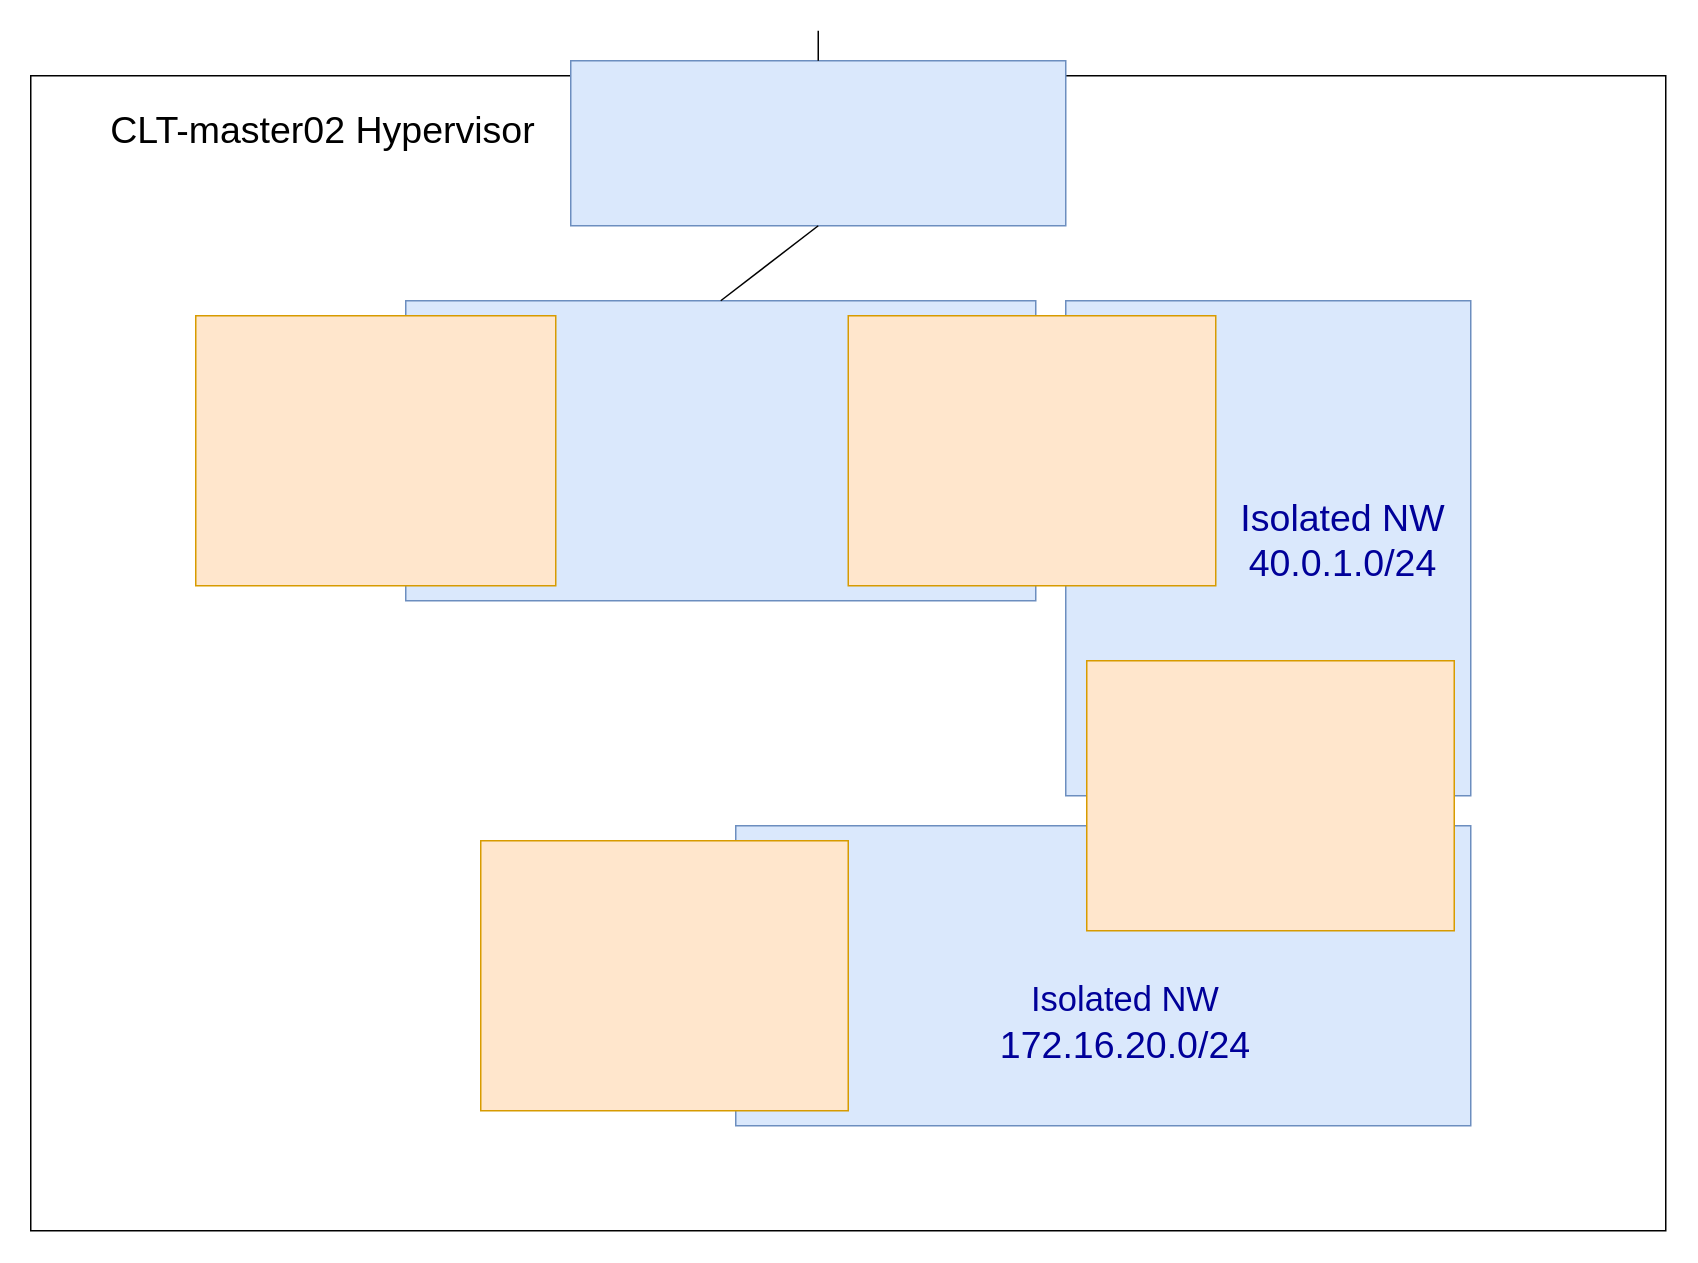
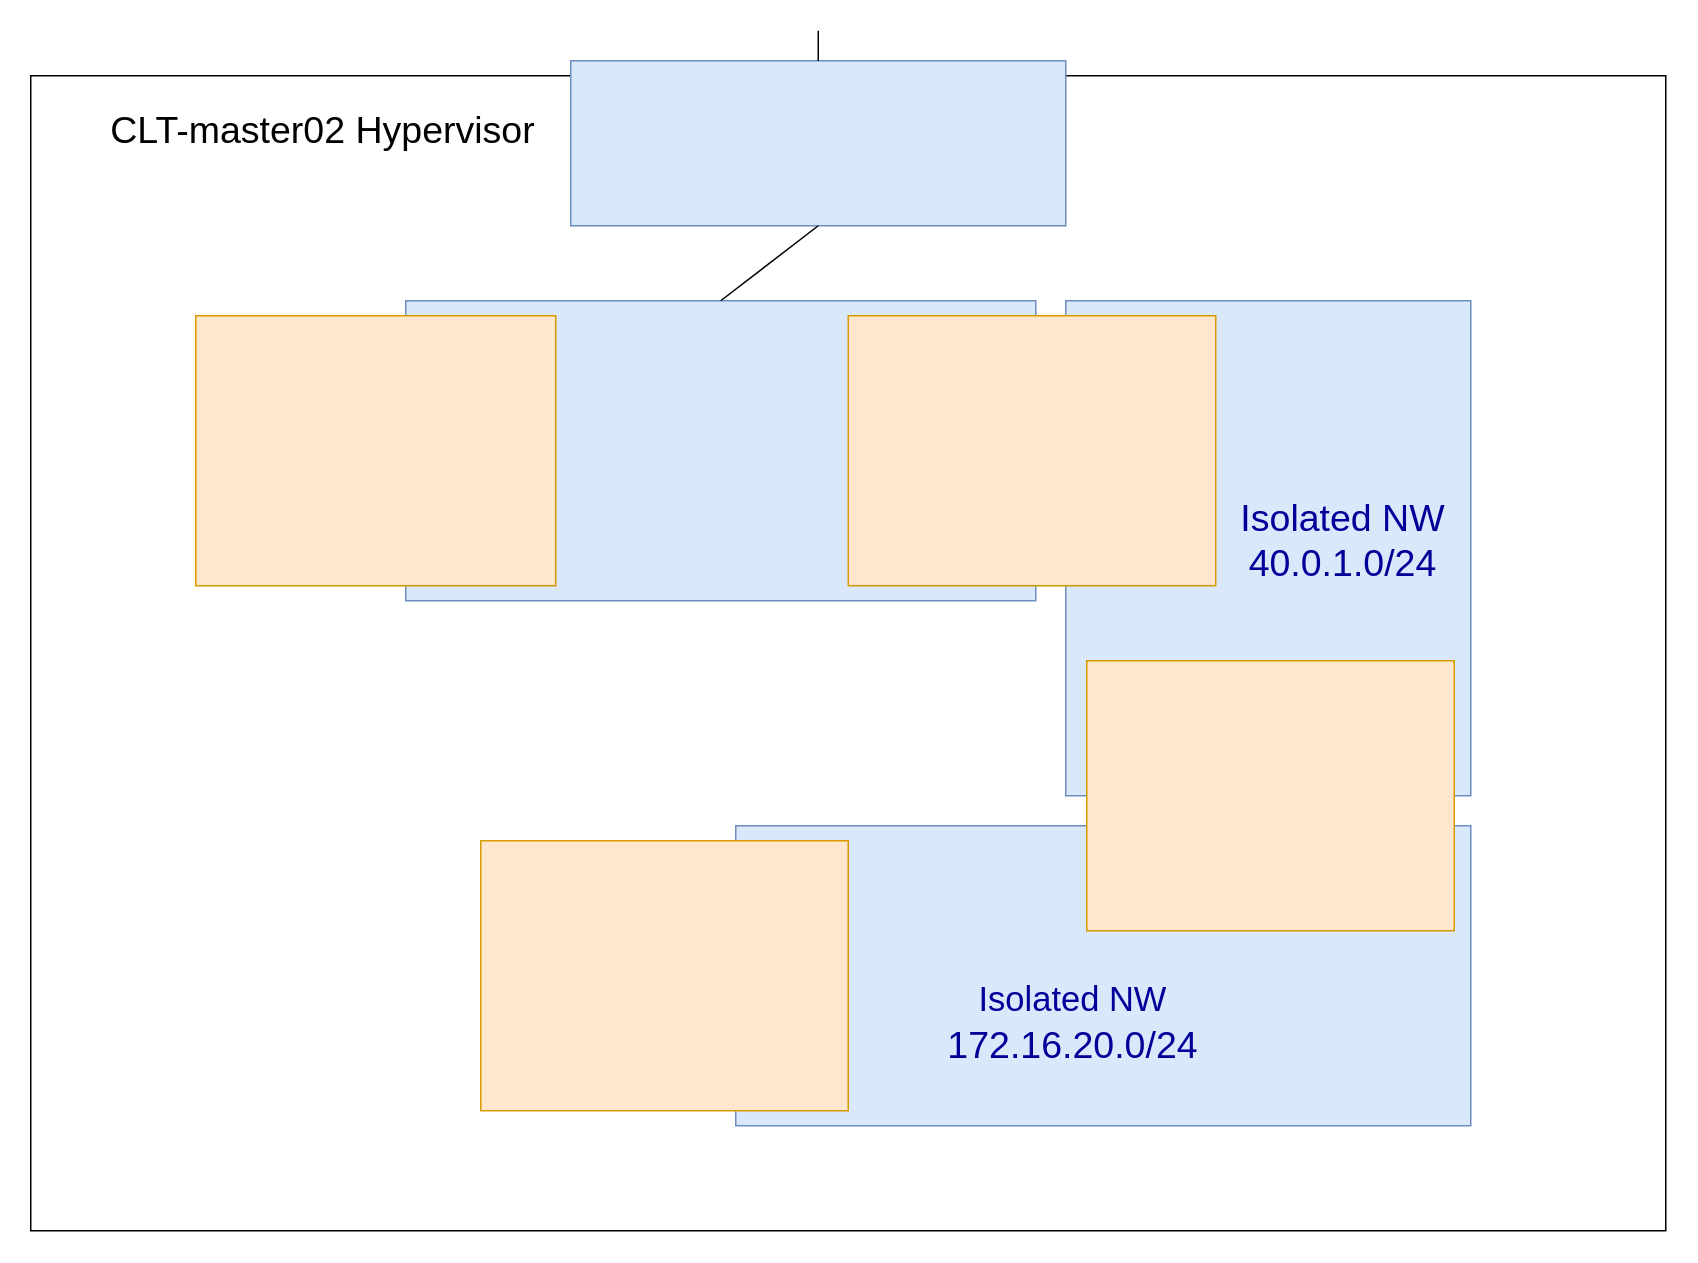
node "Isolated NW 172.16.20.0/24": moved (1126, 1021) -> (1073, 1021)
